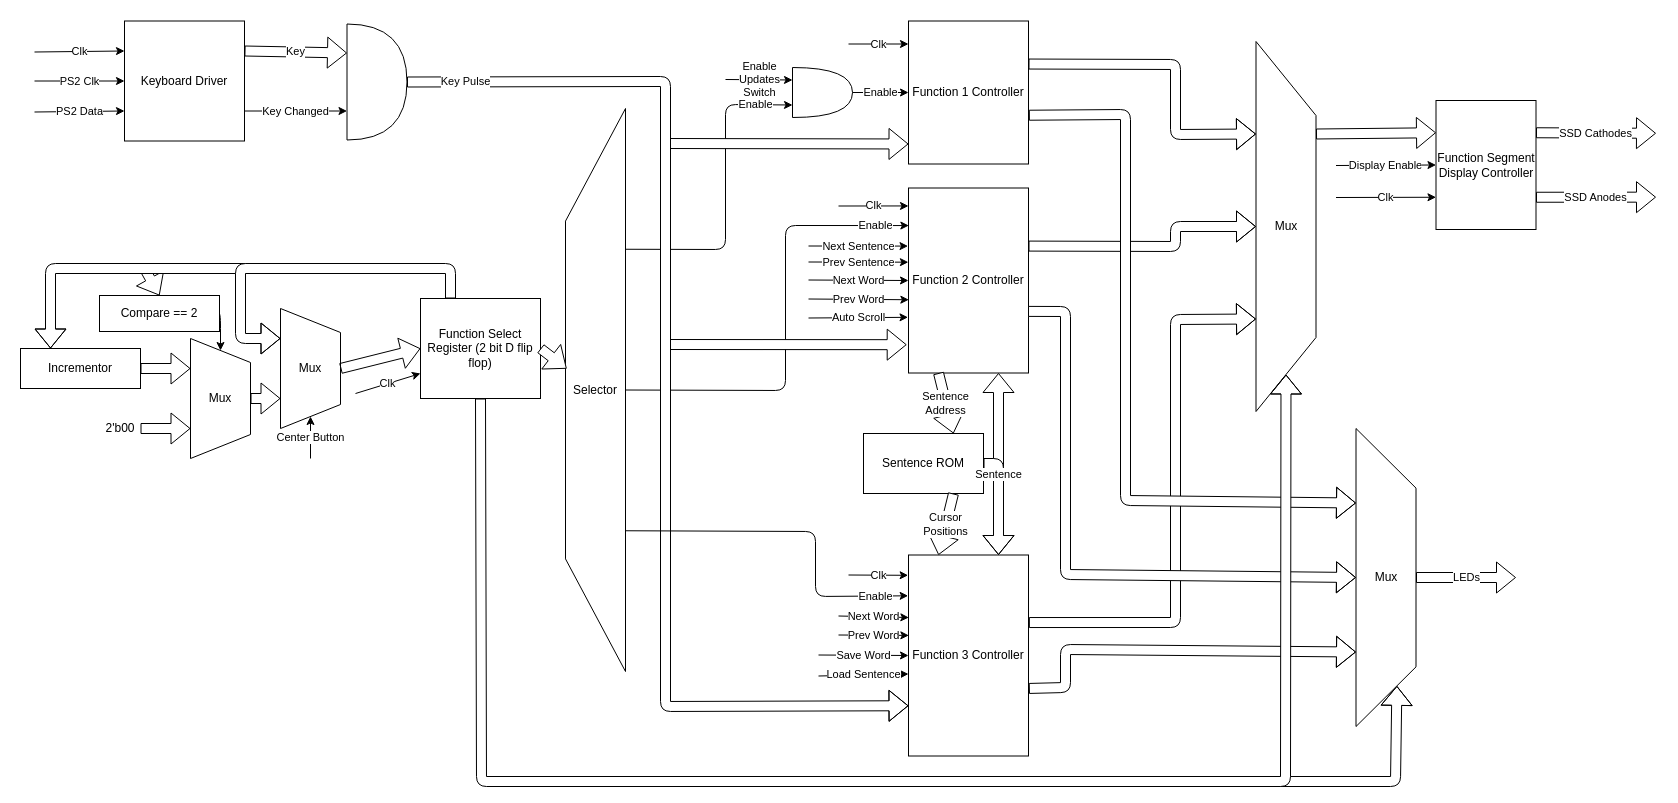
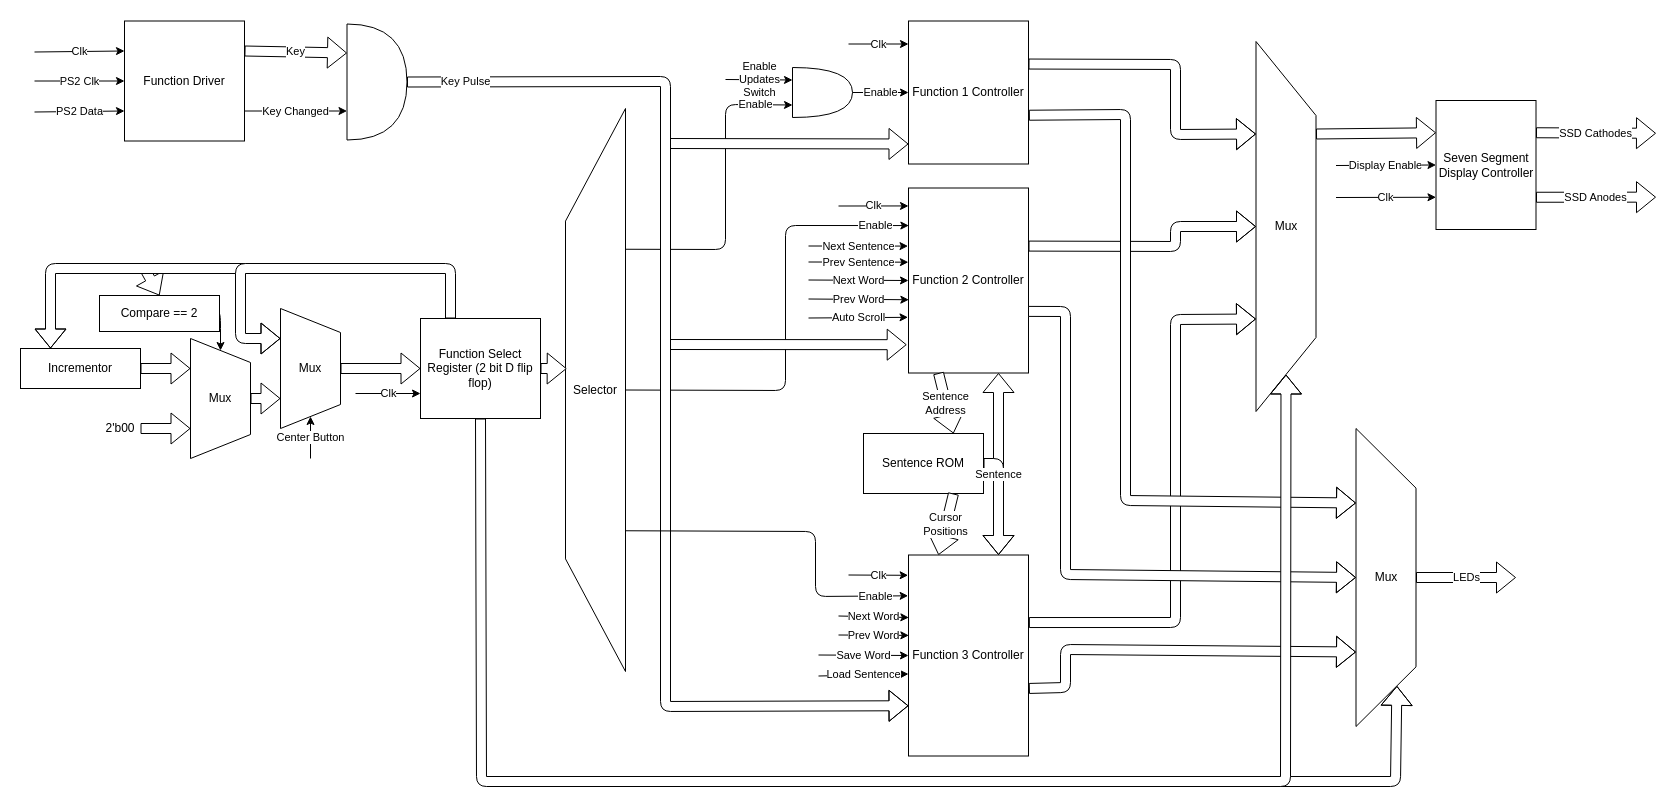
node "Keyboard Driver": label "Keyboard Driver" -> "Function Driver"
node "Function Segment Display Controller": label "Function Segment Display Controller" -> "Seven Segment Display Controller"
node "Function Select Register (2 bit D flip flop)": moved (481, 349) -> (481, 369)
